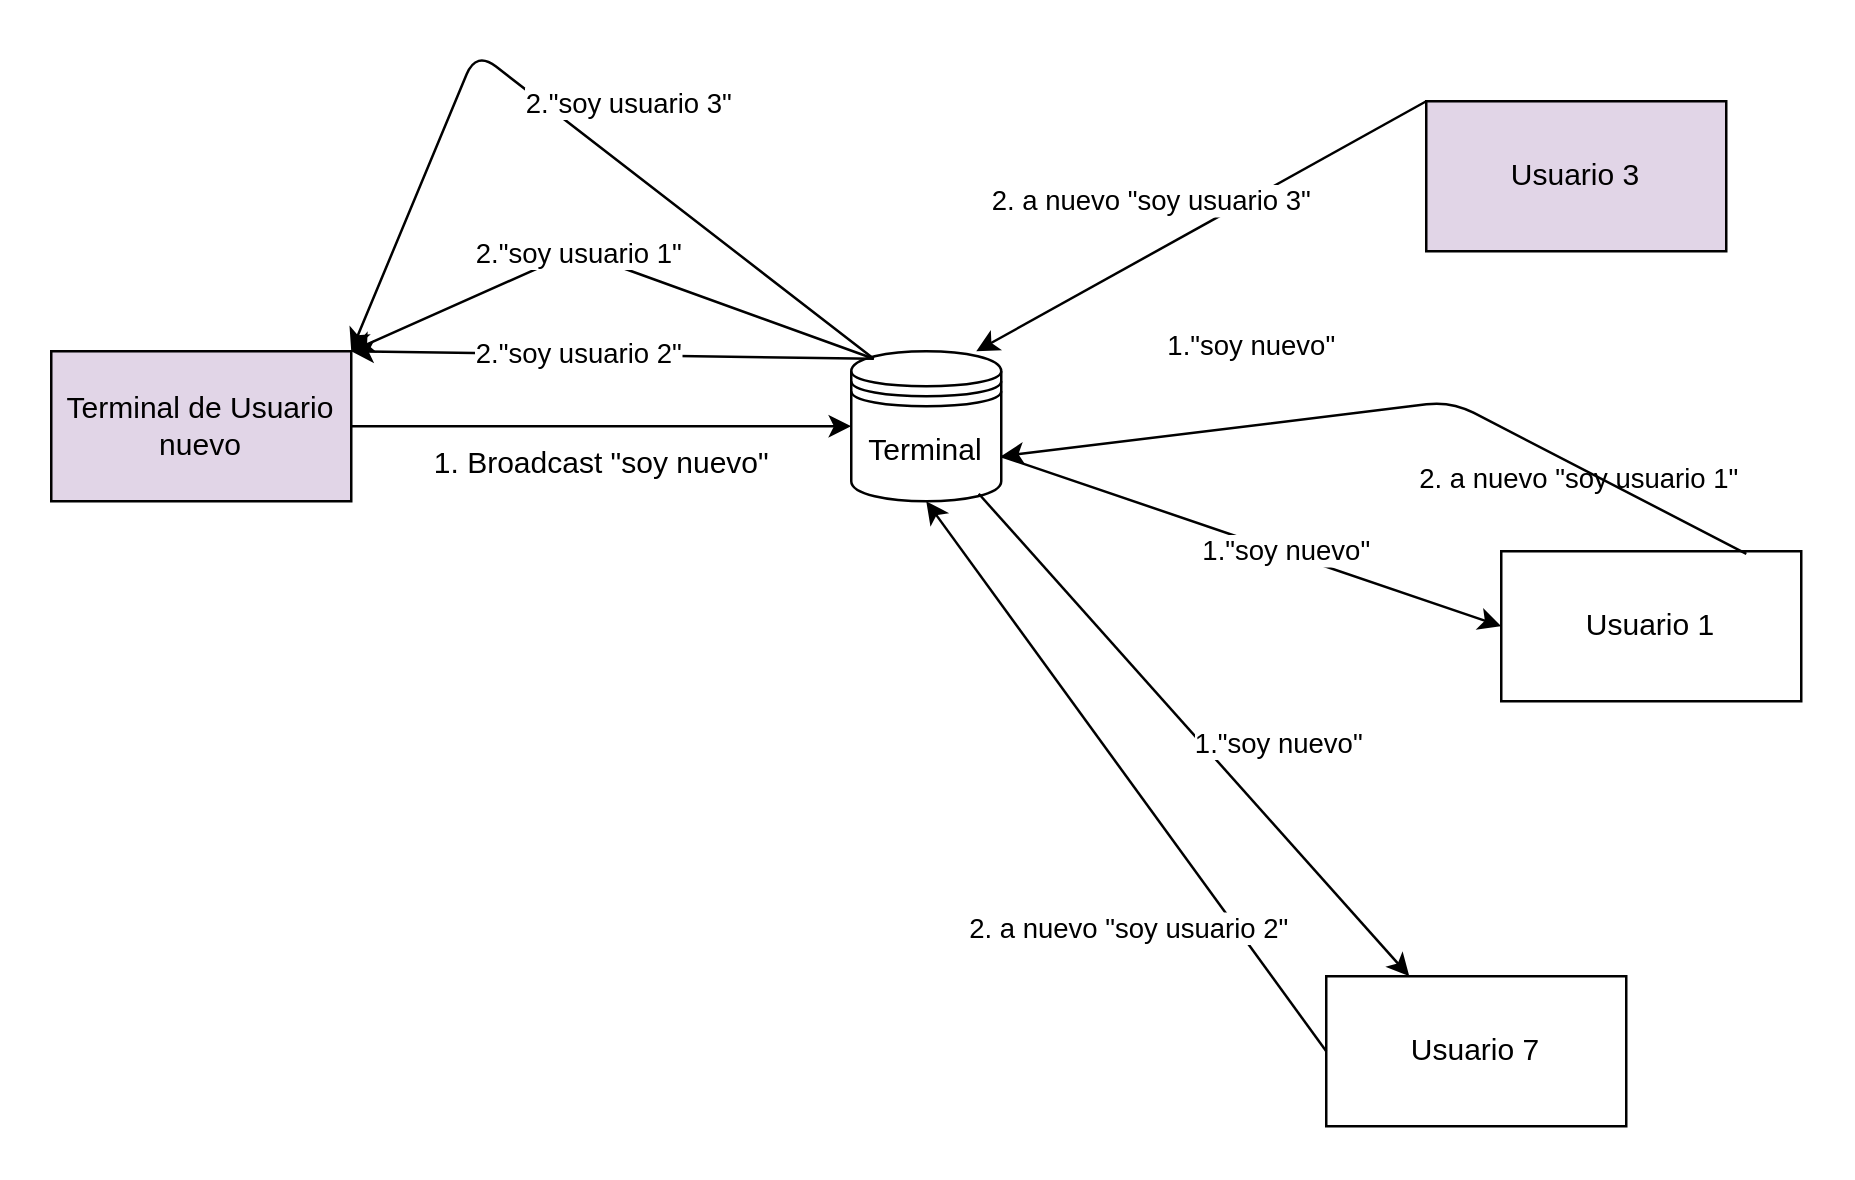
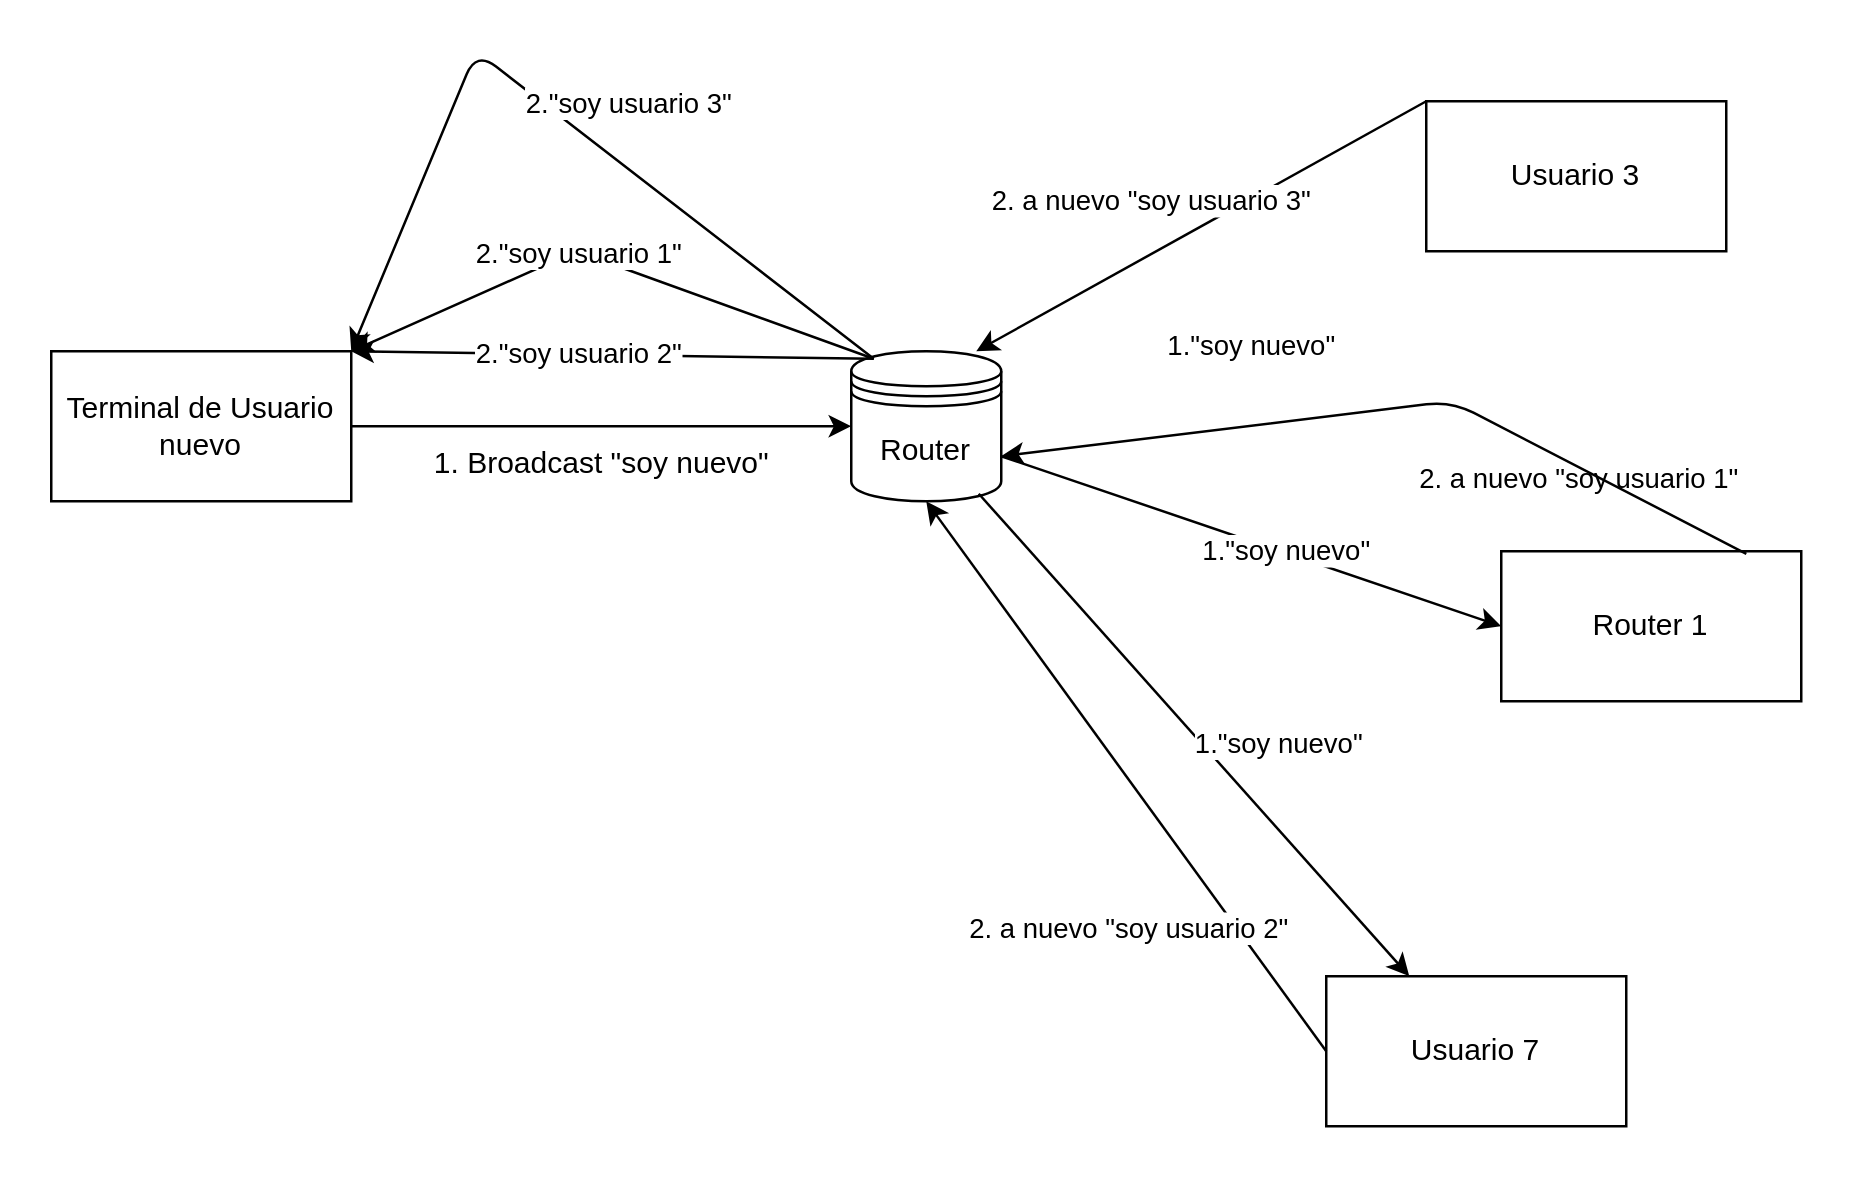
node "Usuario 3": fillcolor #e1d5e7 -> #ffffff
node "Terminal de Usuario nuevo": fillcolor #e1d5e7 -> #ffffff
node "Terminal": label "Terminal" -> "Router"
node "Usuario 1": label "Usuario 1" -> "Router 1"
